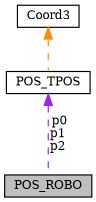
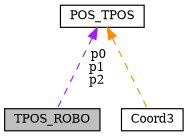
edge "POS_TPOS" -> "Coord3": reversed
node "POS_ROBO": label "POS_ROBO" -> "TPOS_ROBO"
